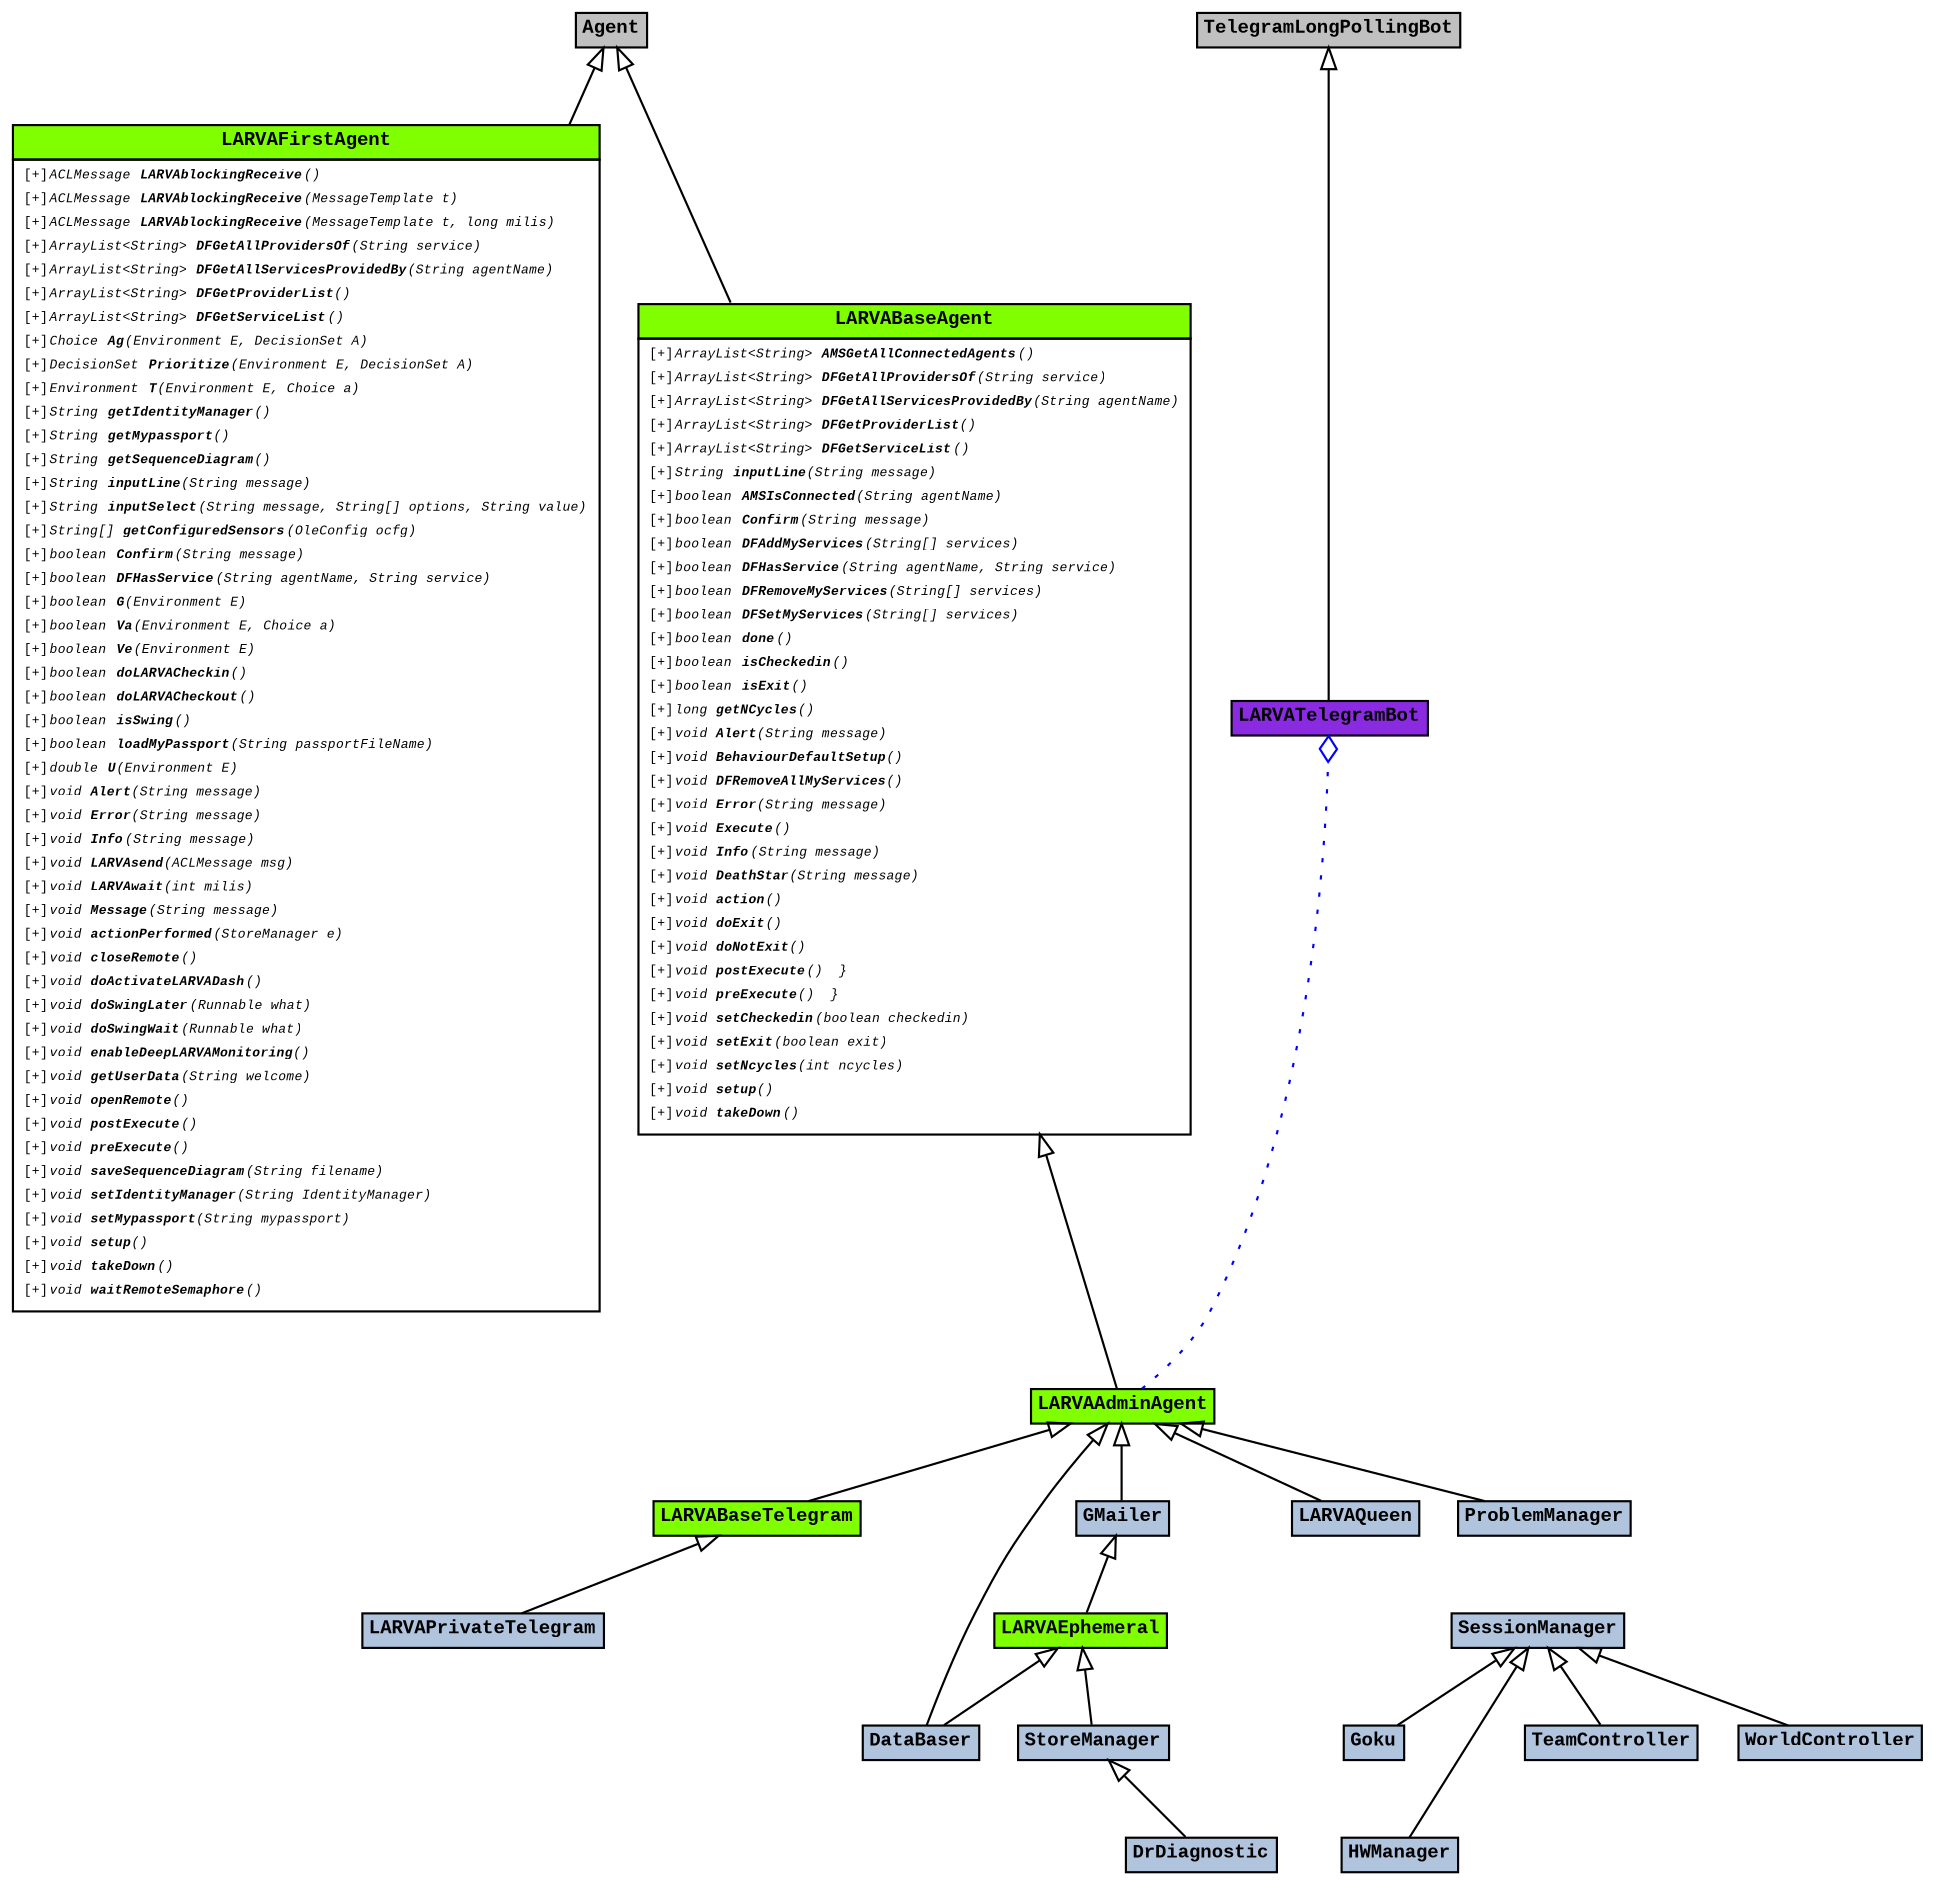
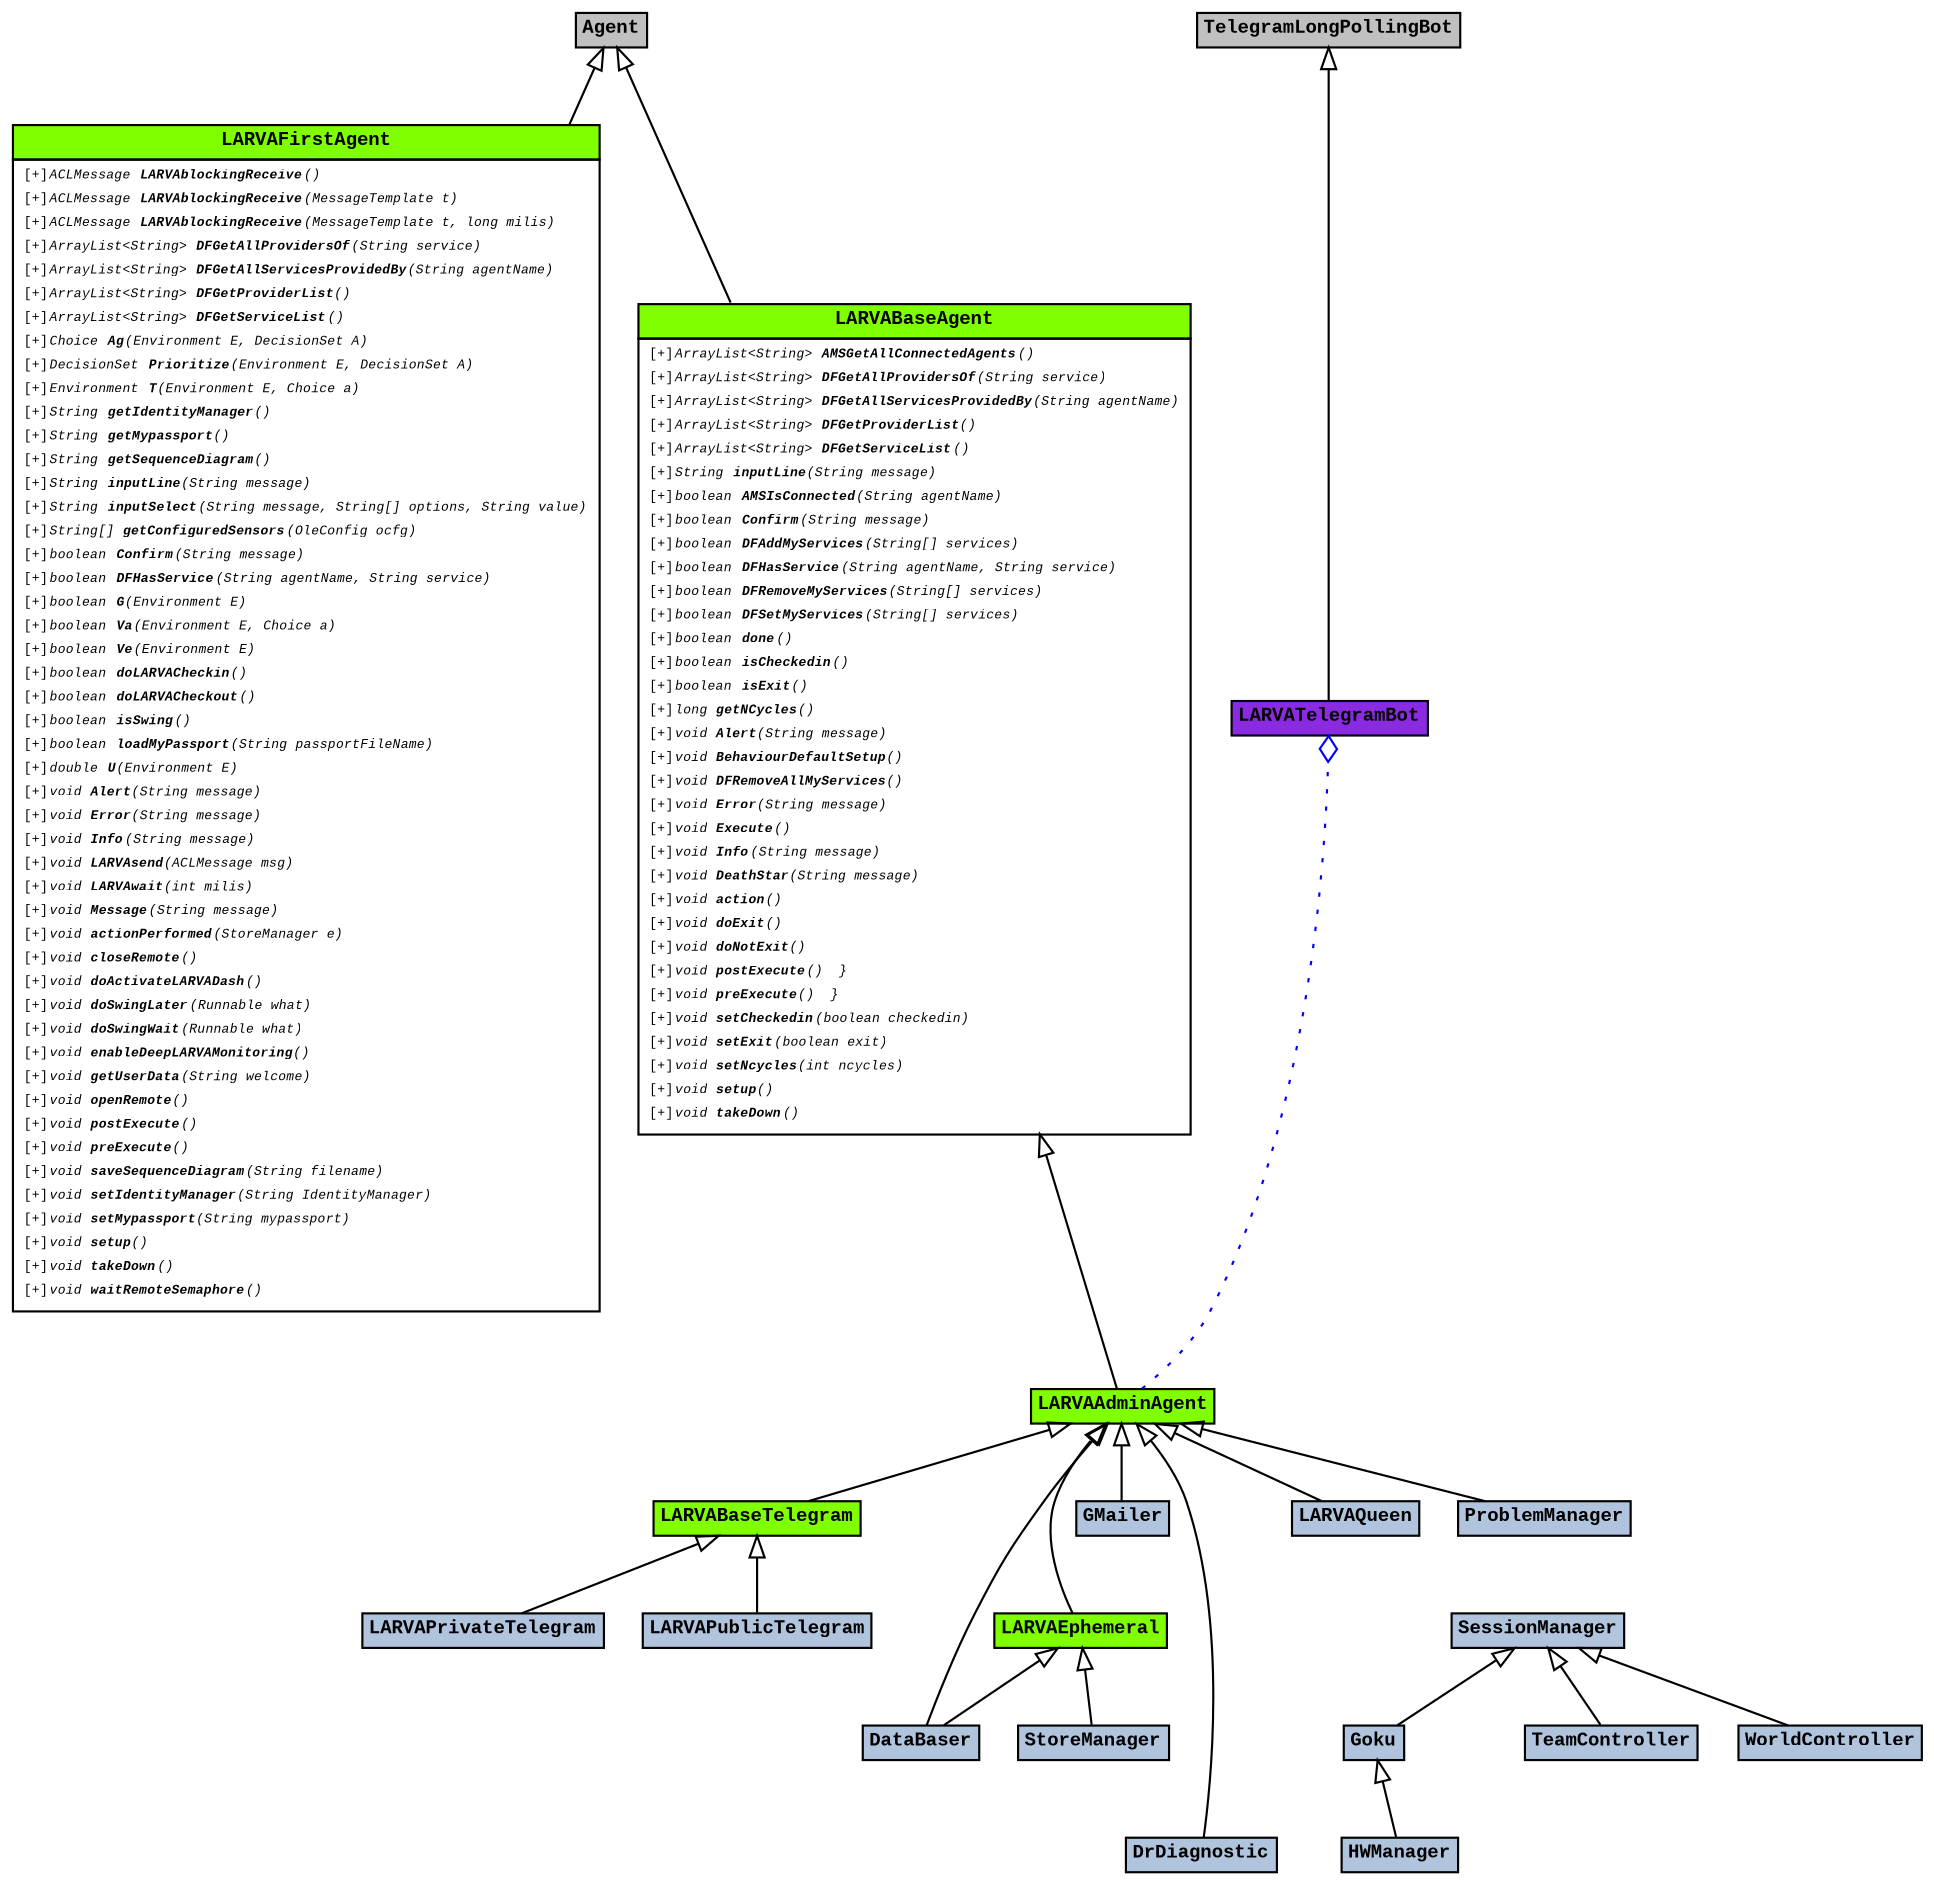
edge "LARVAEphemeral" -> "GMailer": now "LARVAEphemeral" -> "LARVAAdminAgent"
node "LARVAPublicTelegram": added
edge "HWManager" -> "SessionManager": now "HWManager" -> "Goku"
edge "DrDiagnostic" -> "StoreManager": now "DrDiagnostic" -> "LARVAAdminAgent"
